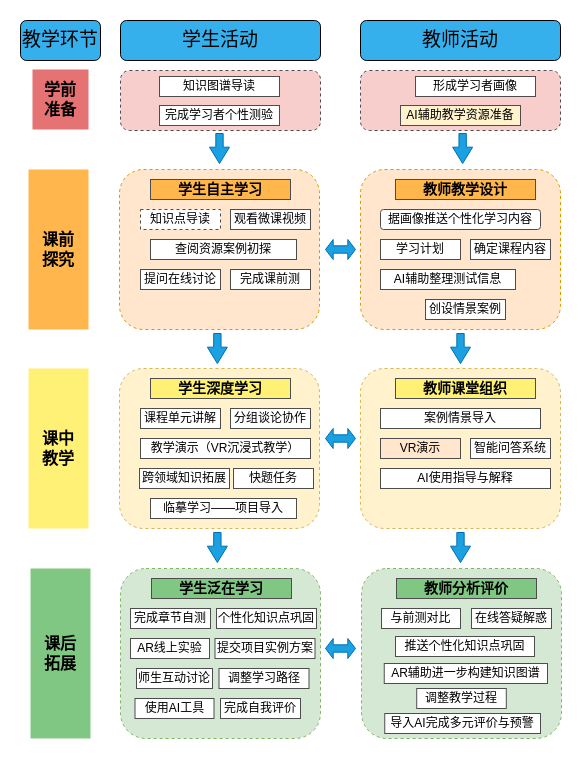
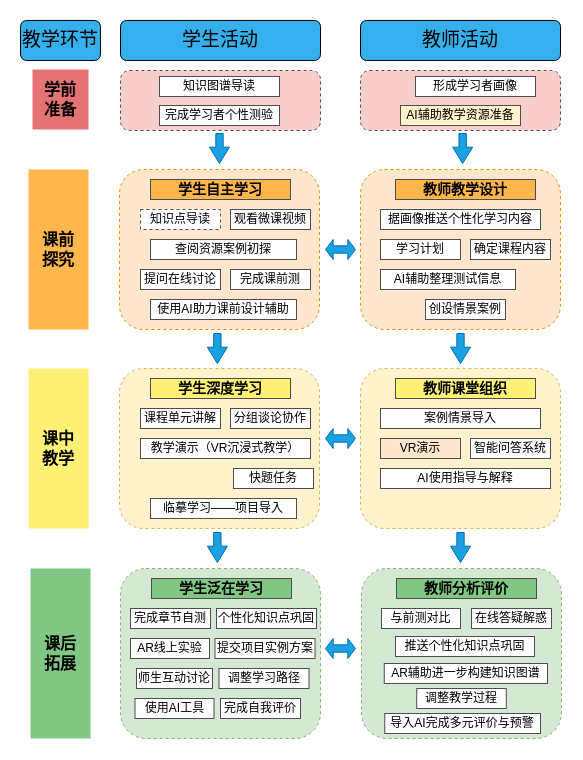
node "据画像推送个性化学习内容": shape rounded rectangle -> rectangle
node "使用AI助力课前设计辅助": added
node "跨领域知识拓展": removed
